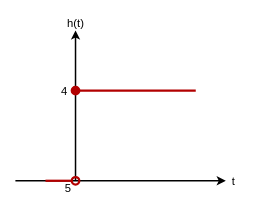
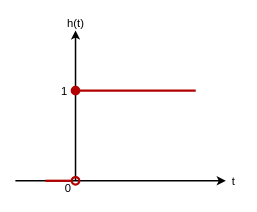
node "4": label "4" -> "1"
node "5": label "5" -> "0"
